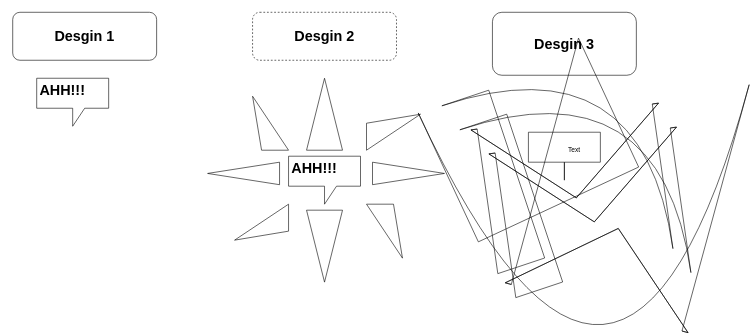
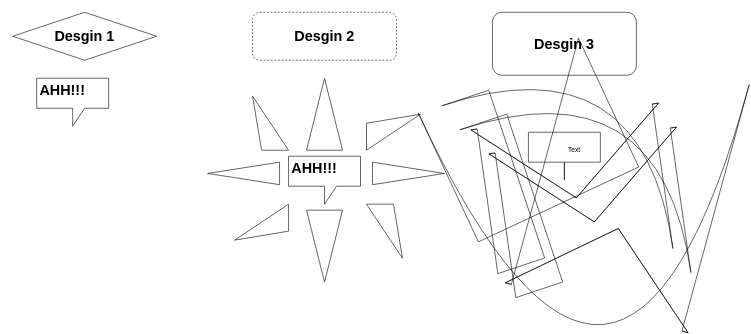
node "Desgin 1": shape rounded rectangle -> diamond
